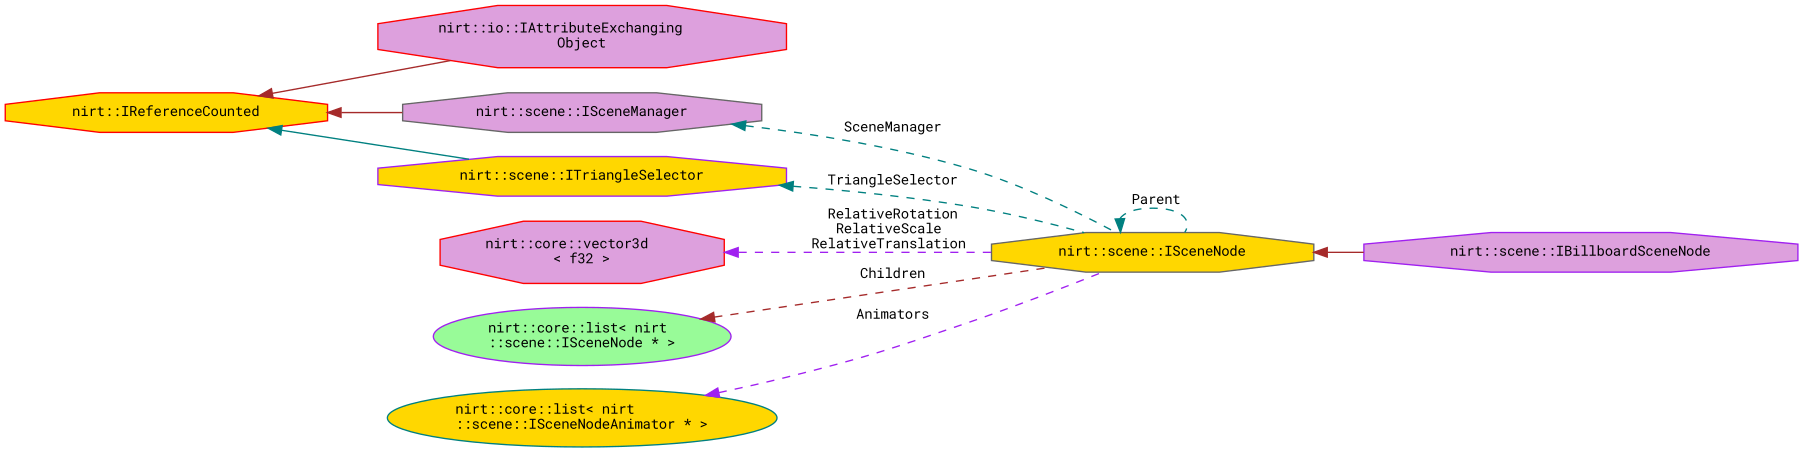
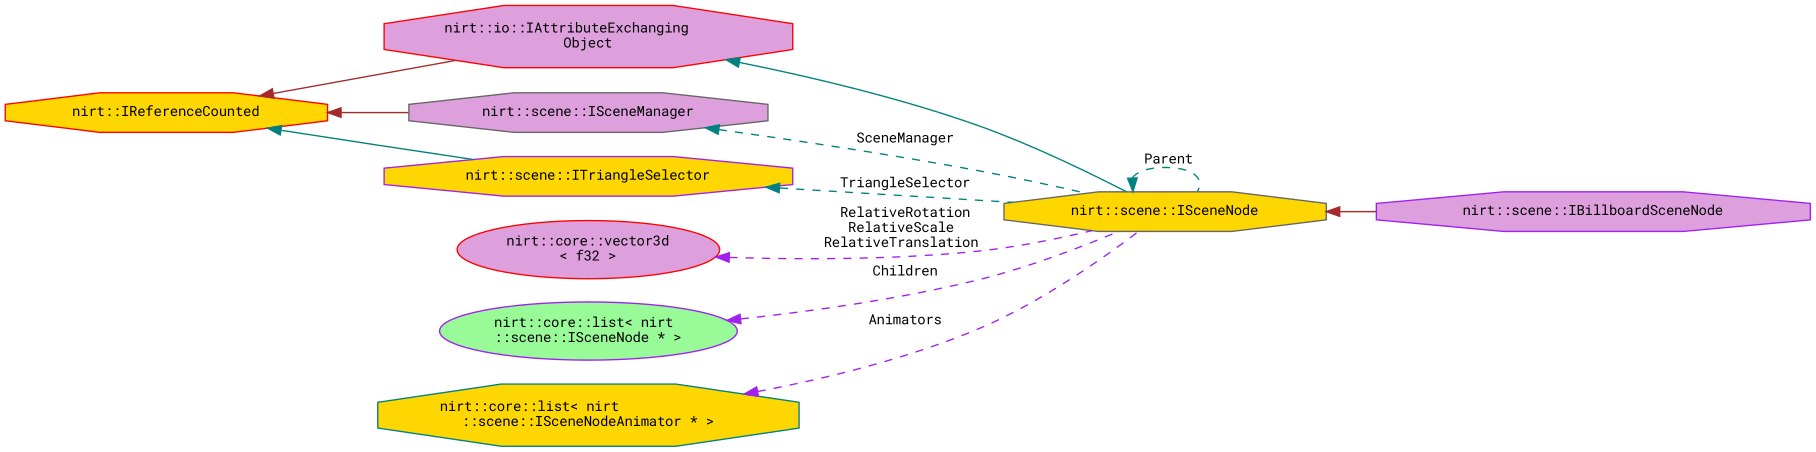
edge "nirt::scene::ISceneNode" -> "nirt::io::IAttributeExchanging Object": added
node "nirt::core::vector3d < f32 >": shape octagon -> ellipse
edge "nirt::scene::ISceneNode" -> "nirt::core::list< nirt ::scene::ISceneNode * >": color brown -> purple
node "nirt::core::list< nirt ::scene::ISceneNodeAnimator * >": shape ellipse -> octagon
